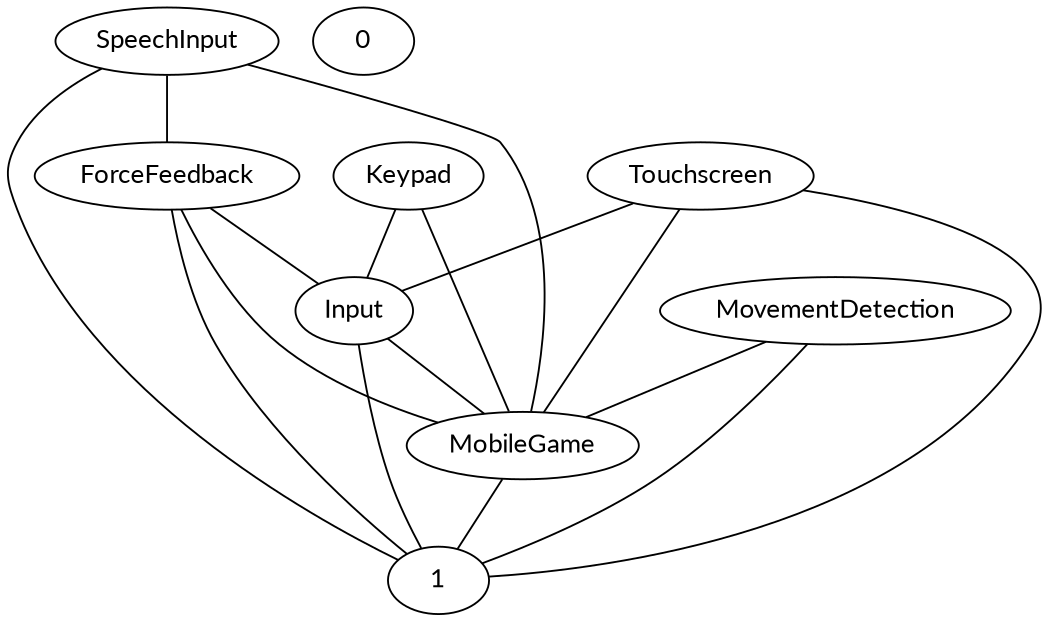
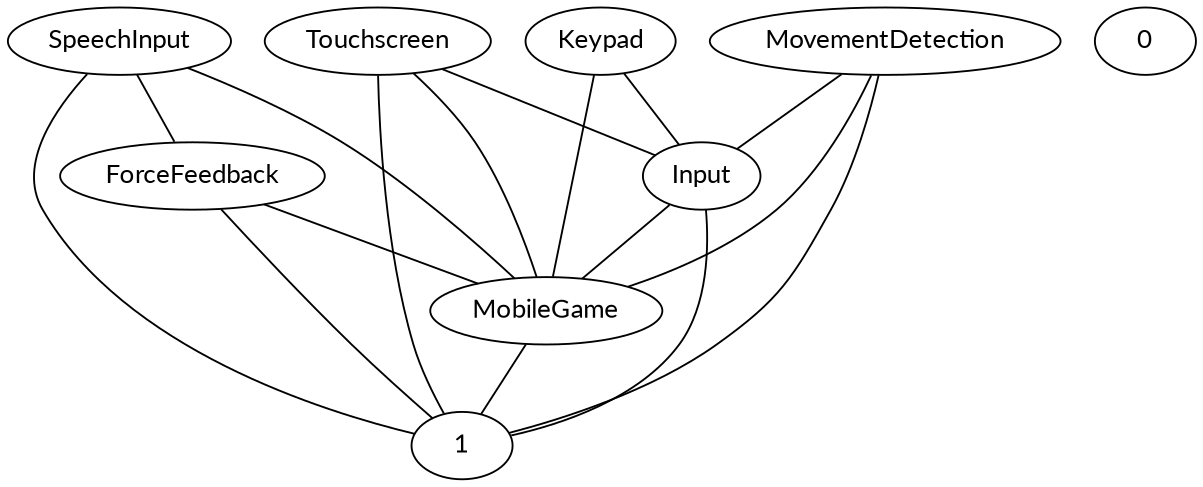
edge "ForceFeedback" -- "Input": now "MovementDetection" -- "Input"
